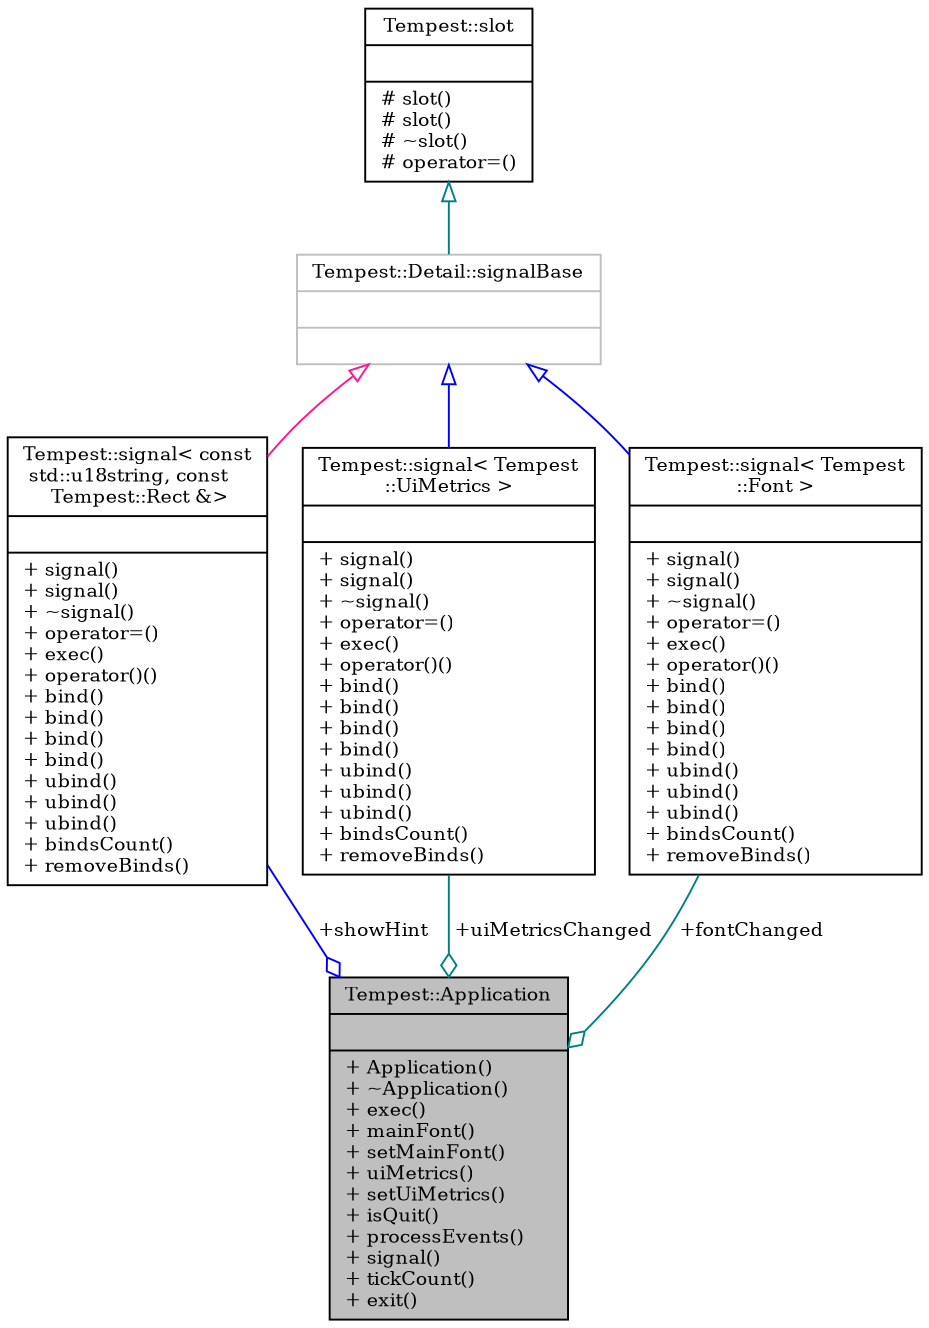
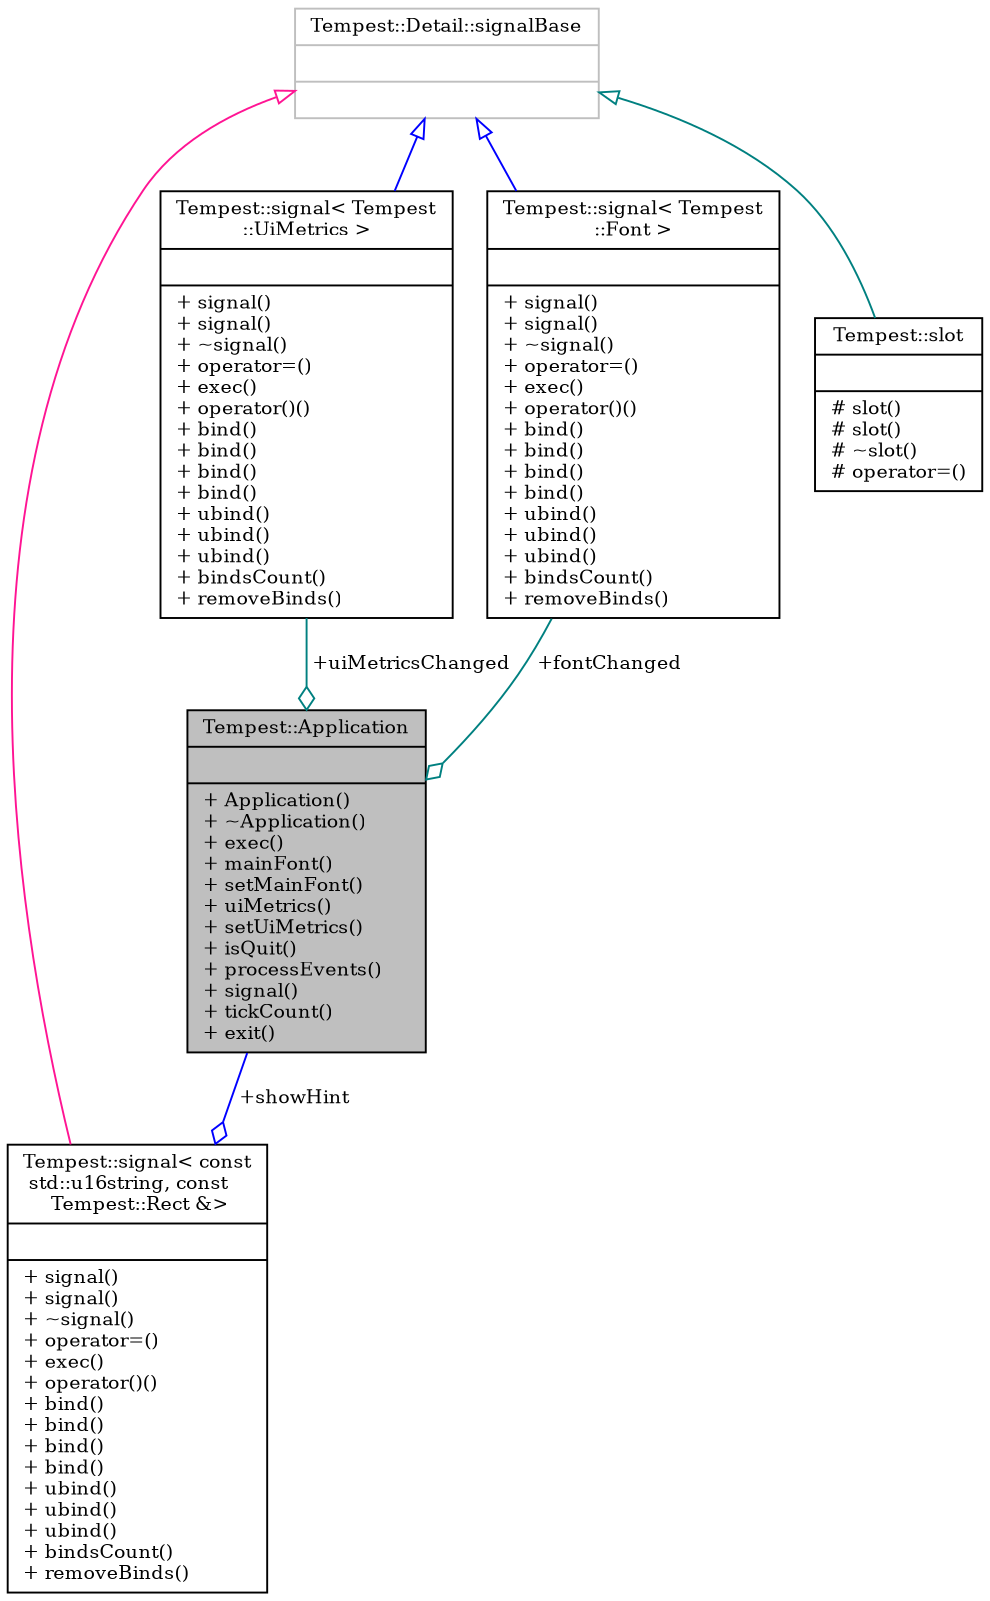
edge "Tempest::Detail::signalBase" -> "Tempest::slot": reversed
node "Tempest::signal< const": text "std::u18string, const" -> "std::u16string, const"
edge "Tempest::signal< const" -> "Tempest::Application": reversed
